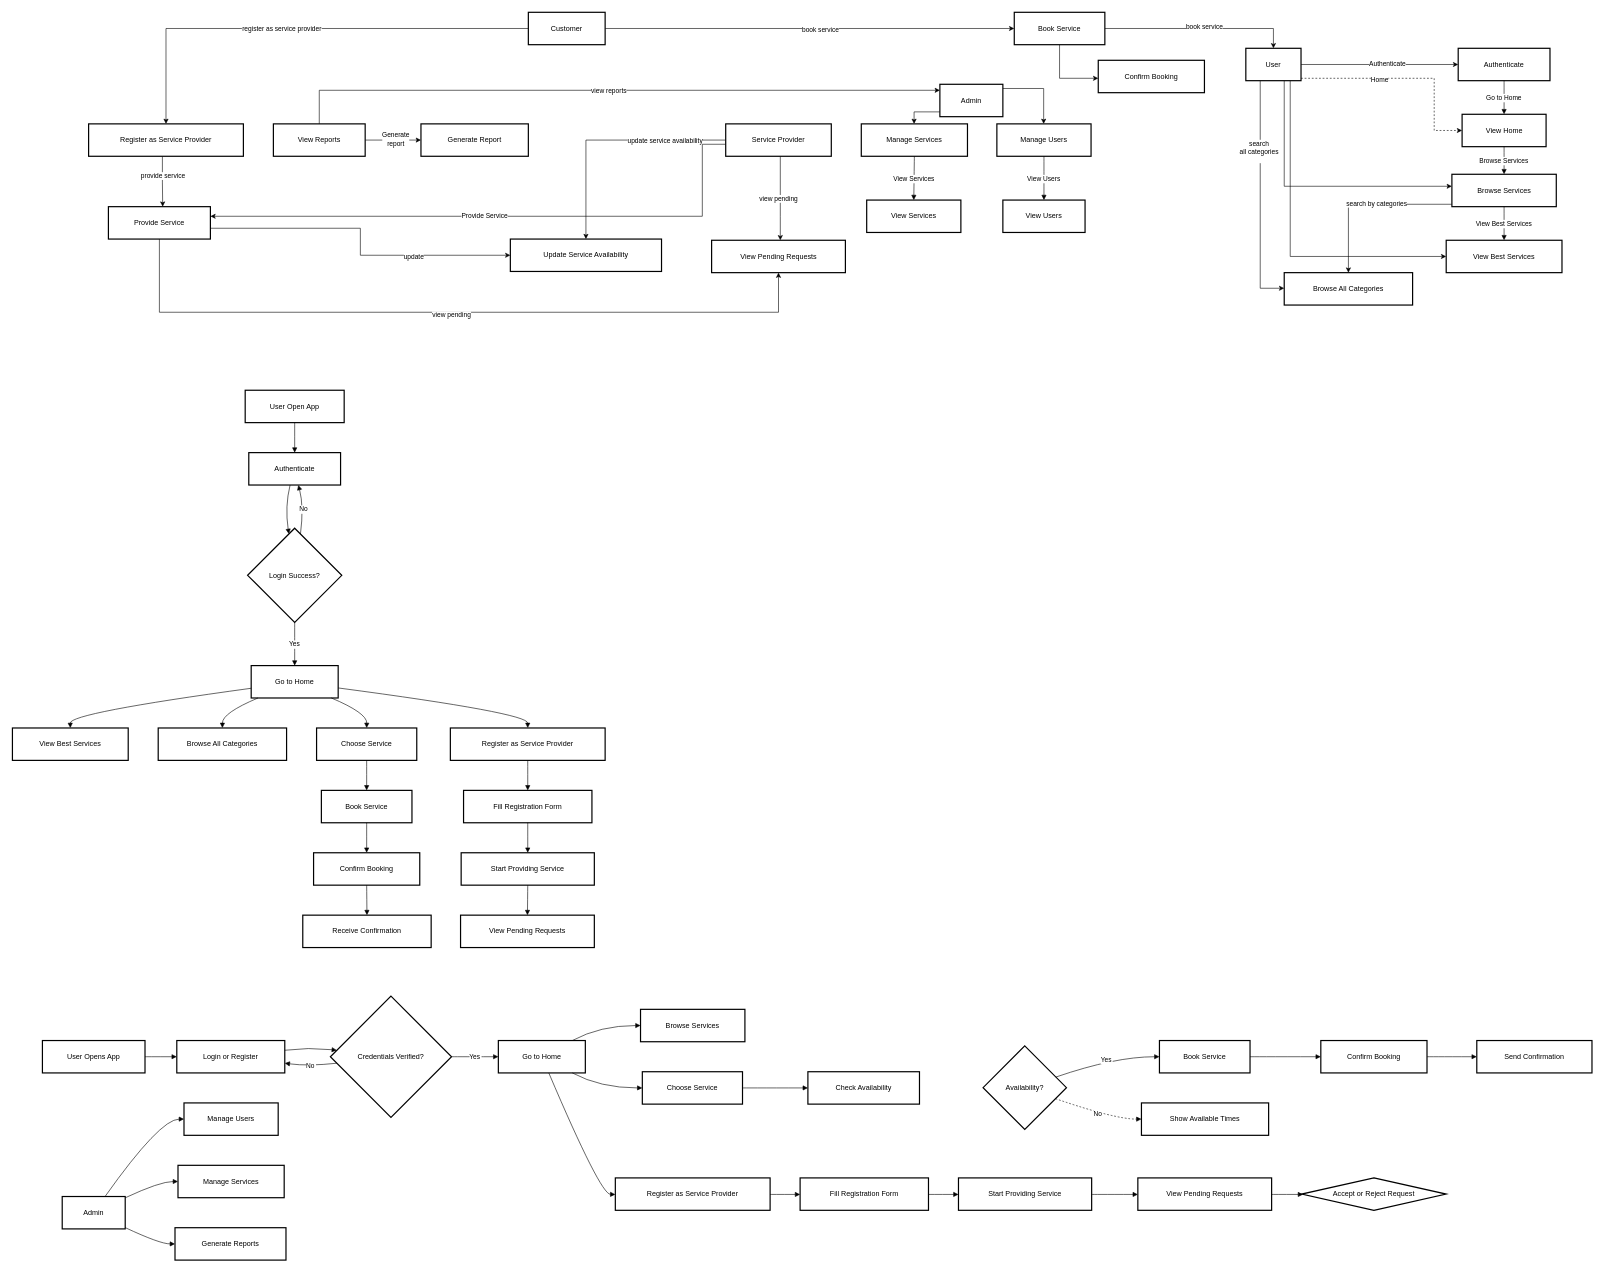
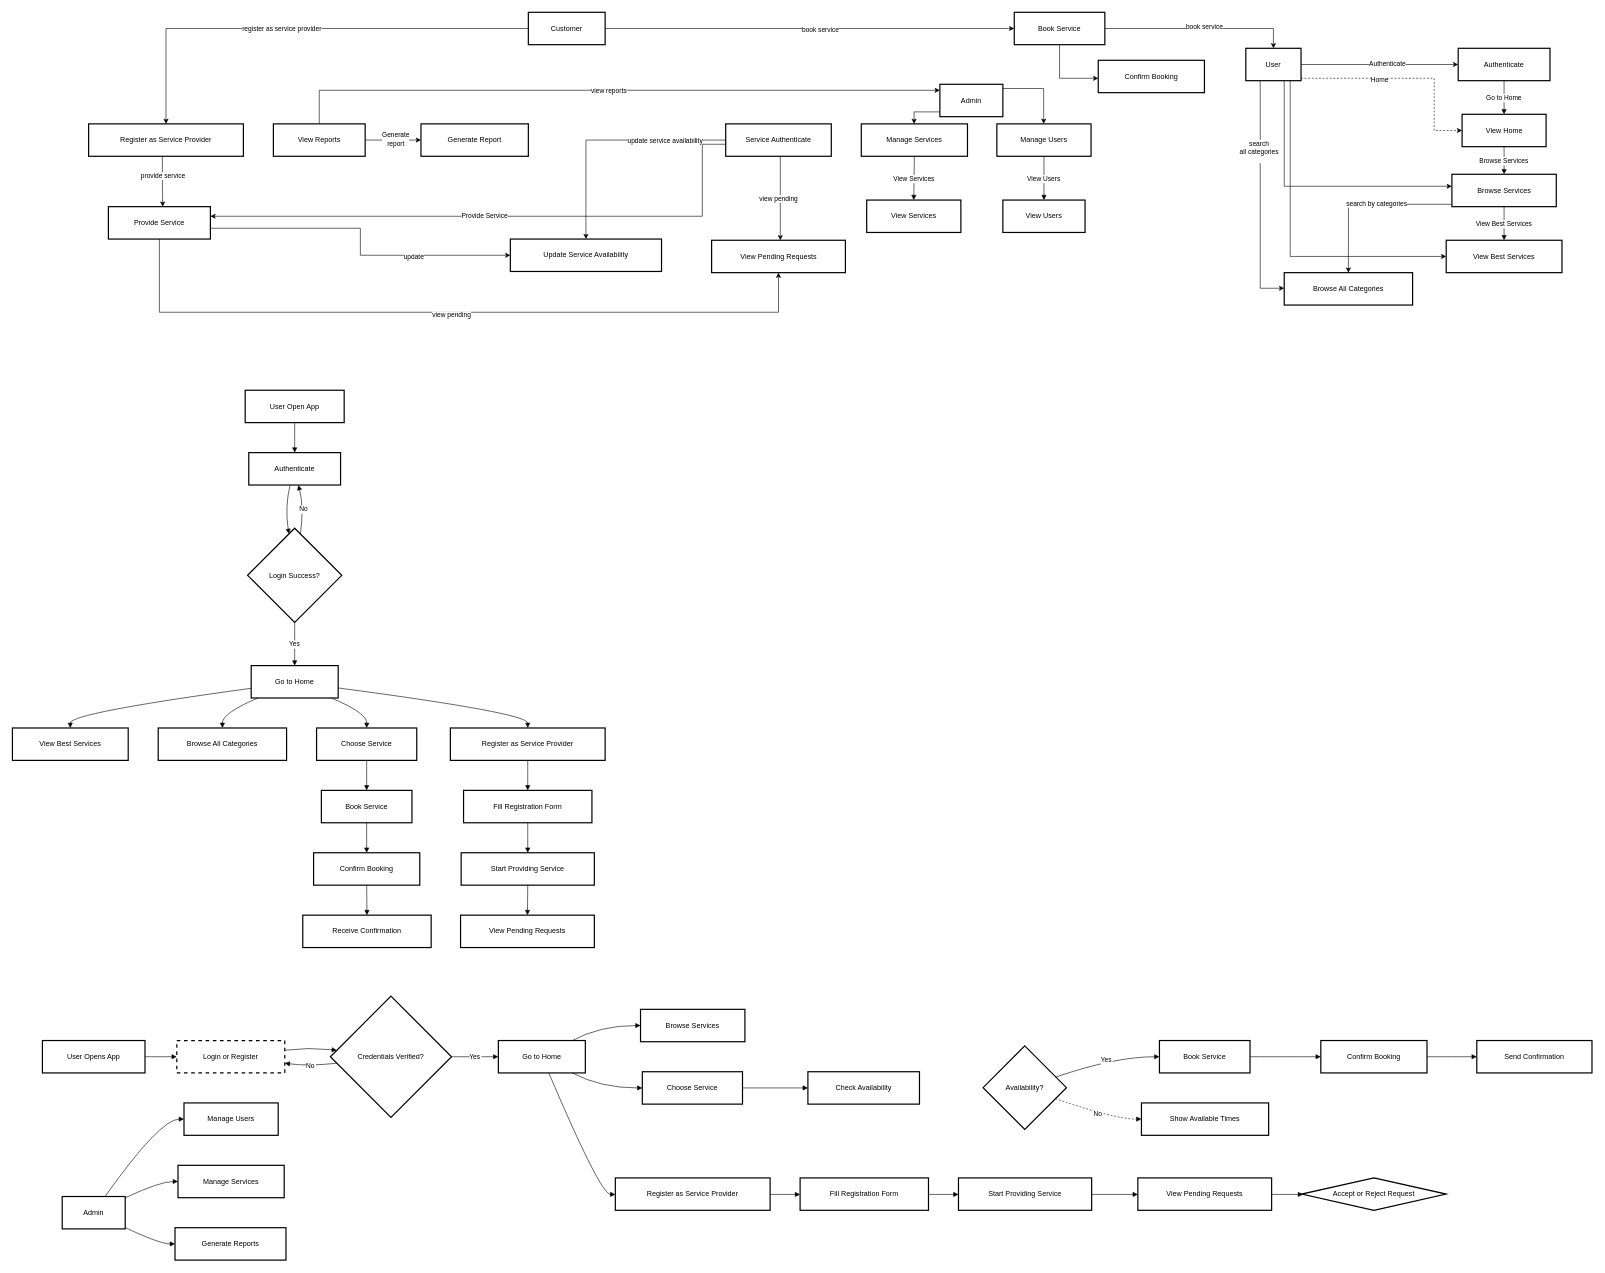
node "Service Provider": label "Service Provider" -> "Service Authenticate"
node "Login or Register": style solid -> dashed
